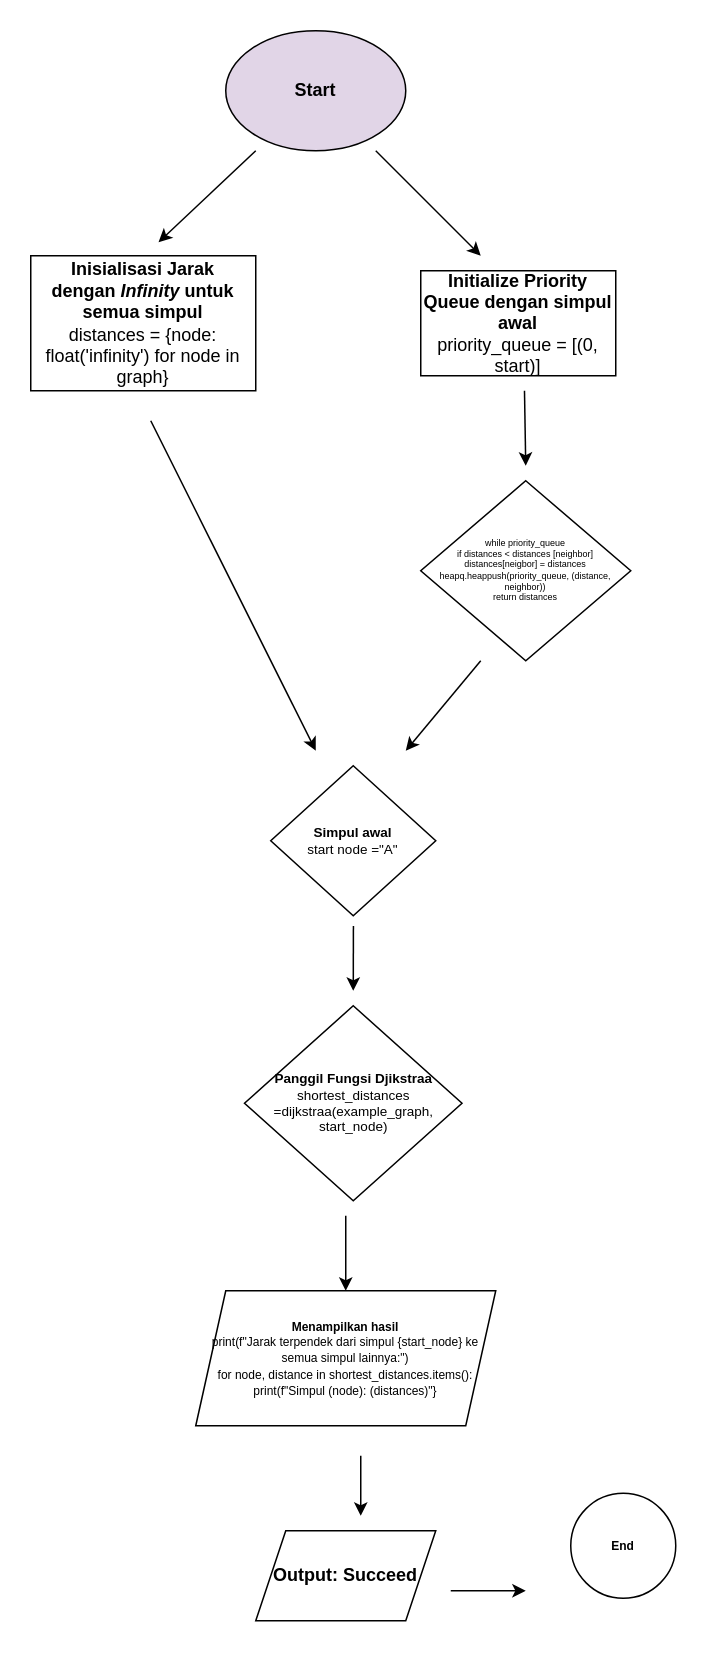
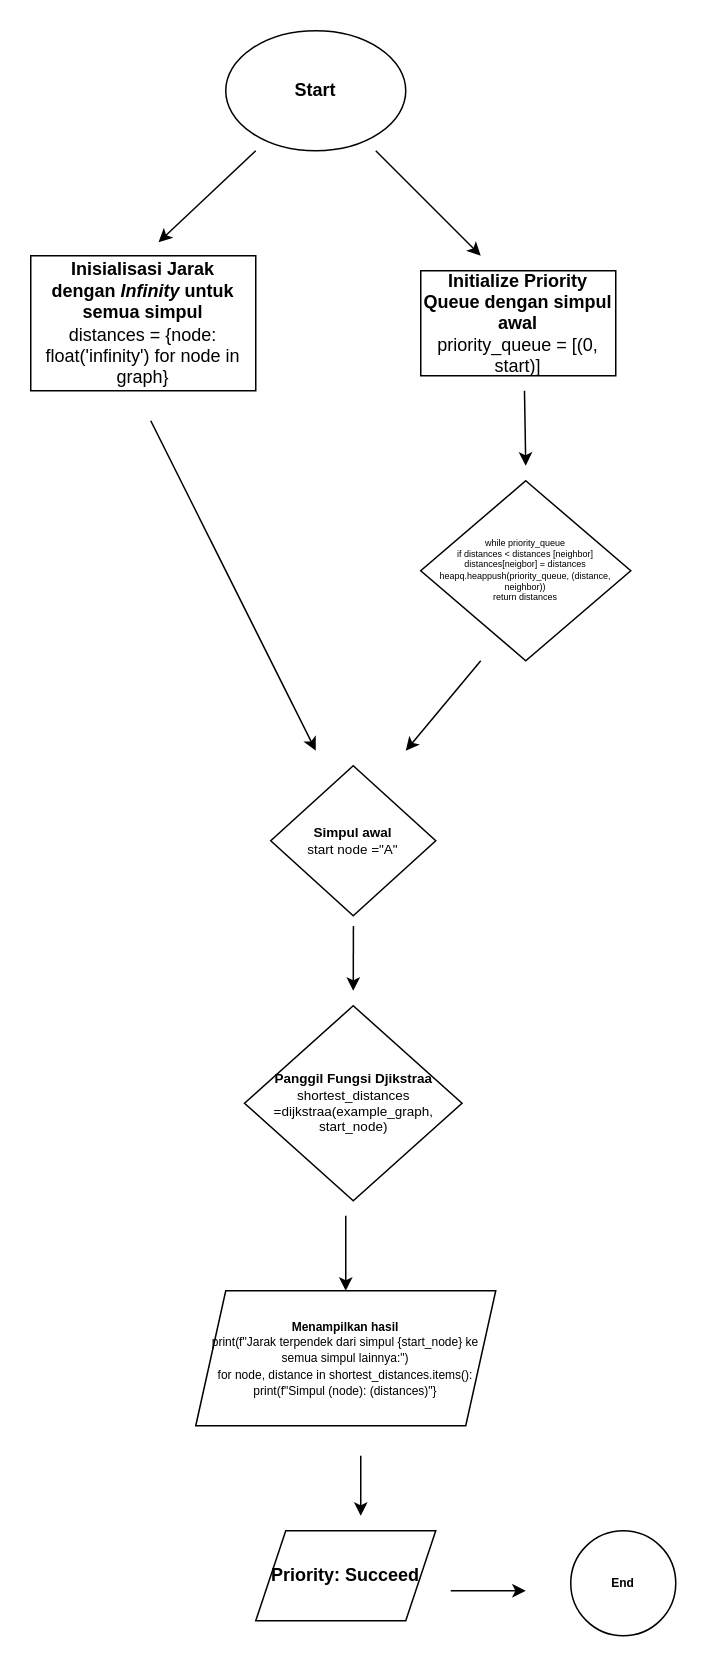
node "Start": fillcolor #e1d5e7 -> #ffffff
node "End": moved (623, 1546) -> (623, 1583)
node "Output: Succeed": label "Output: Succeed" -> "Priority: Succeed"
